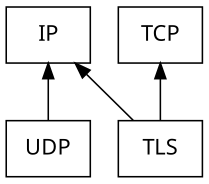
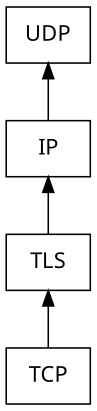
edge "UDP" -> "IP": reversed
edge "TLS" -> "TCP": reversed
